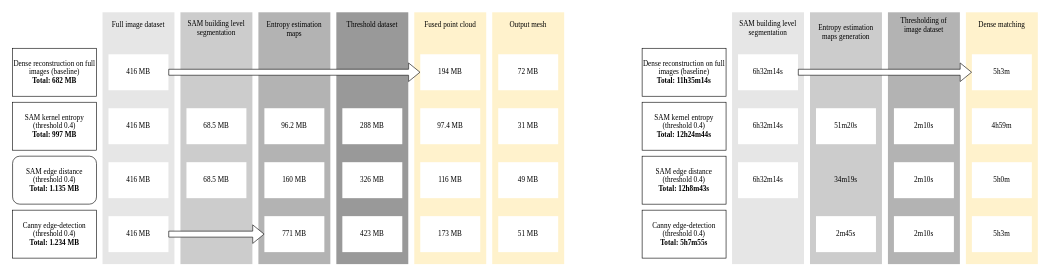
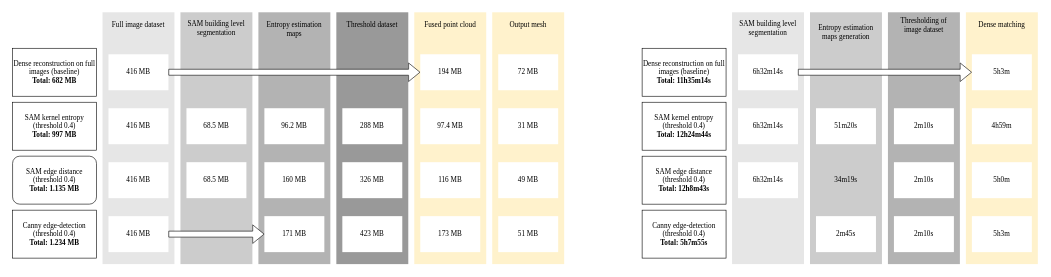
node "771 MB": label "771 MB" -> "171 MB"
